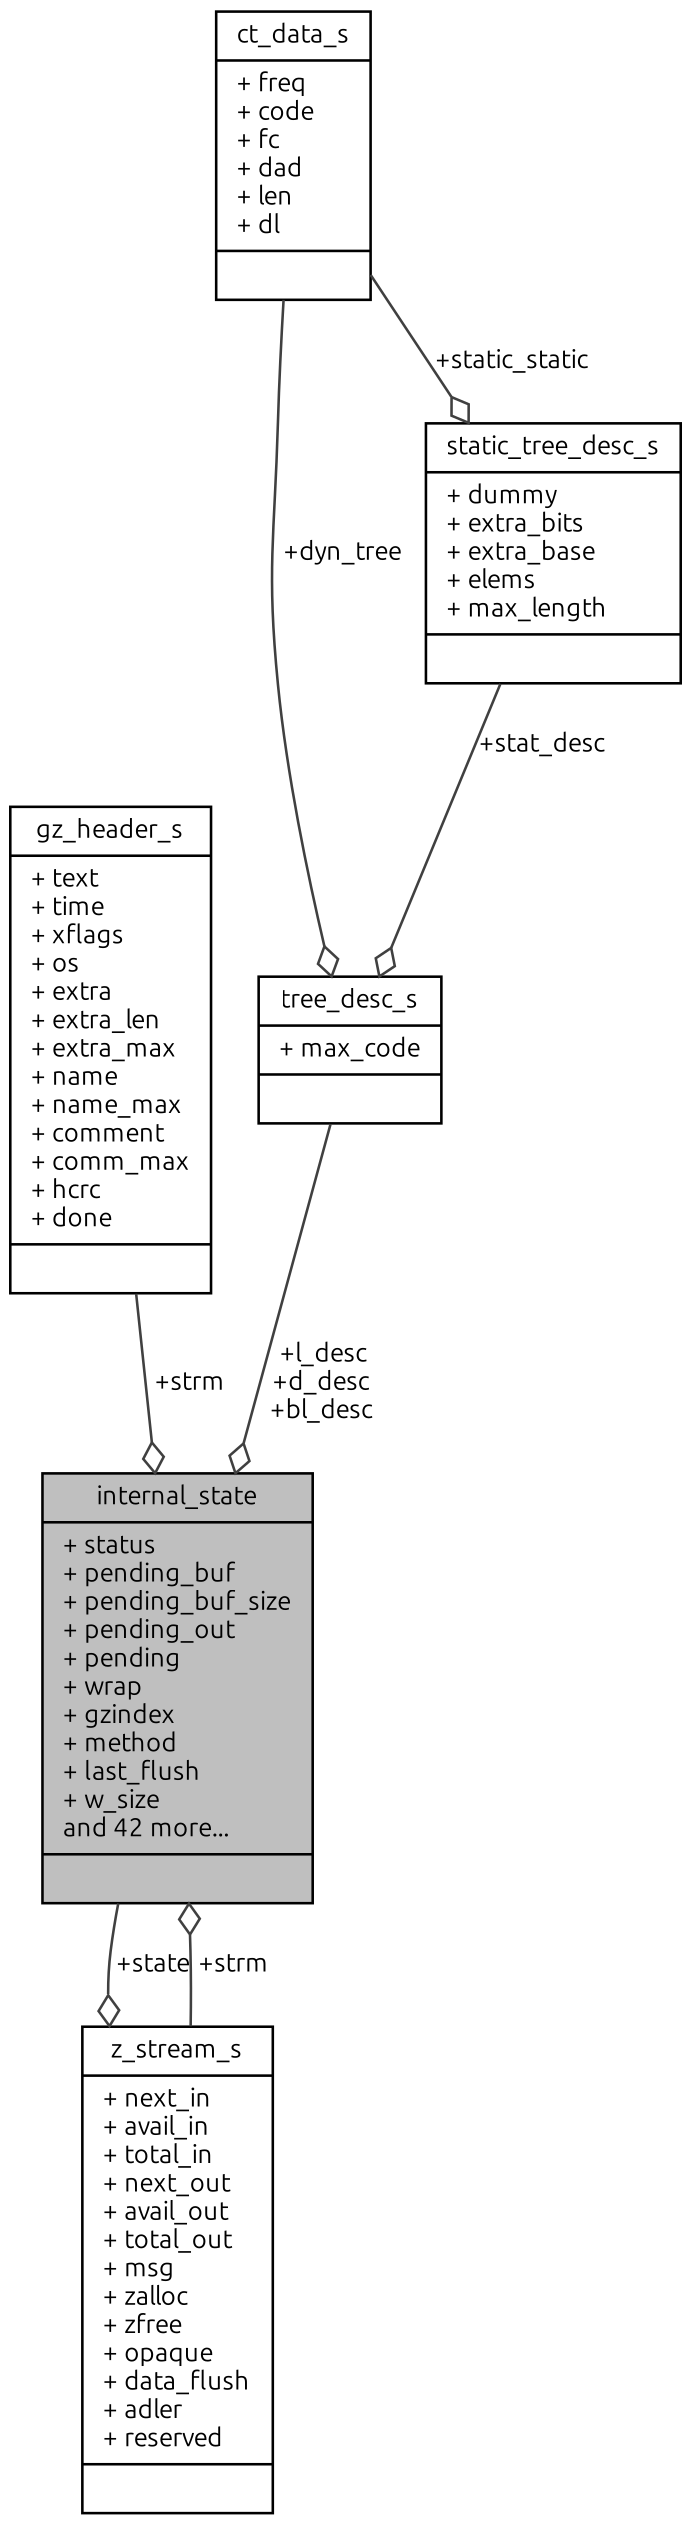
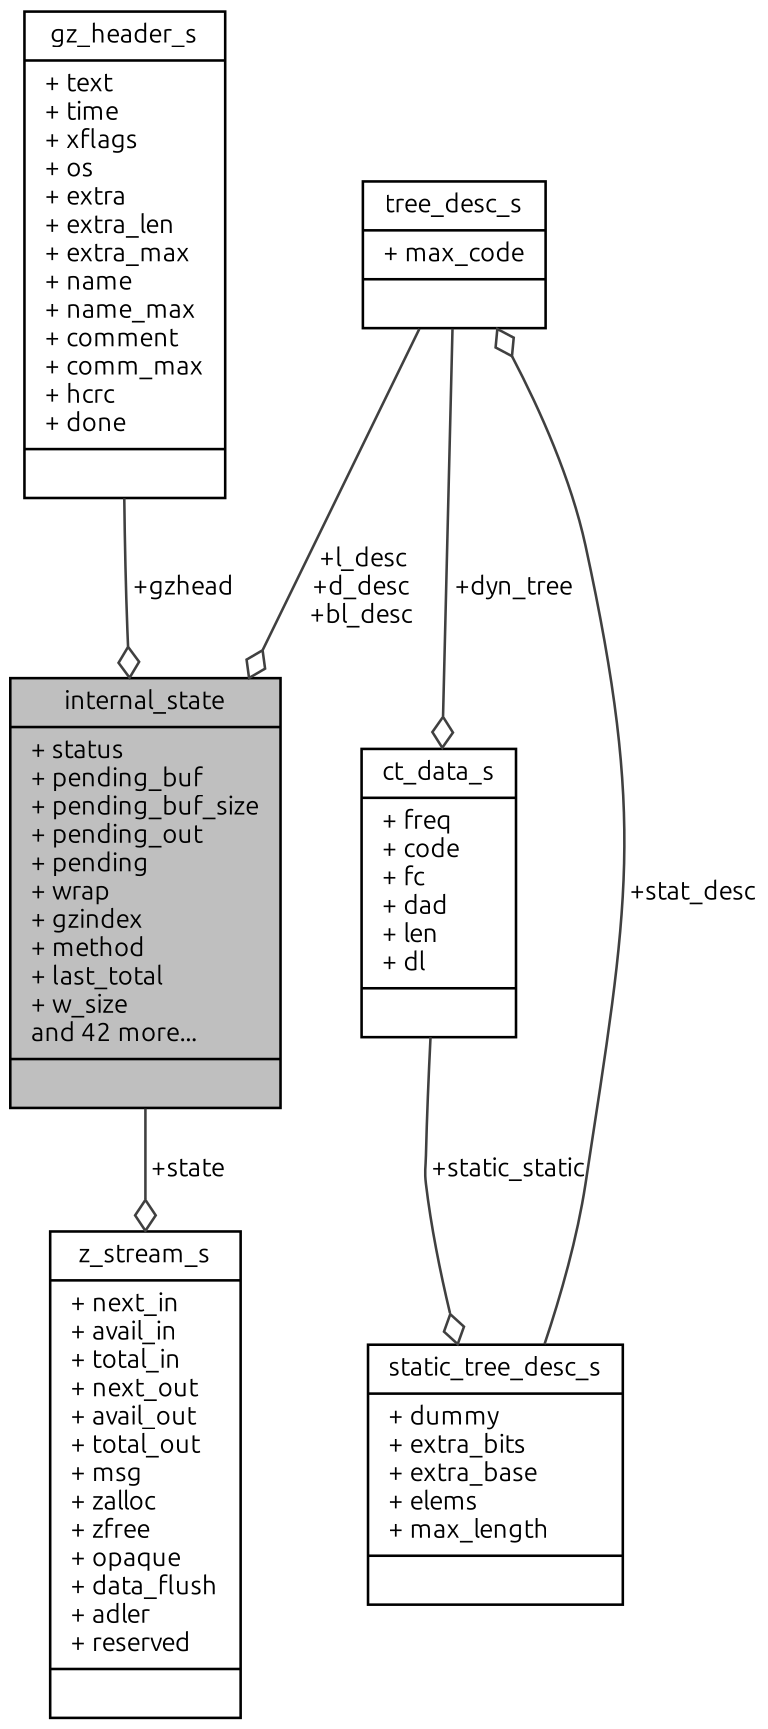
edge "ct_data_s" -> "tree_desc_s": reversed
edge "gz_header_s" -> "internal_state": label " +strm" -> " +gzhead"
node "internal_state": text "+ last_flush" -> "+ last_total"
edge "z_stream_s" -> "internal_state": removed, label "+strm"
